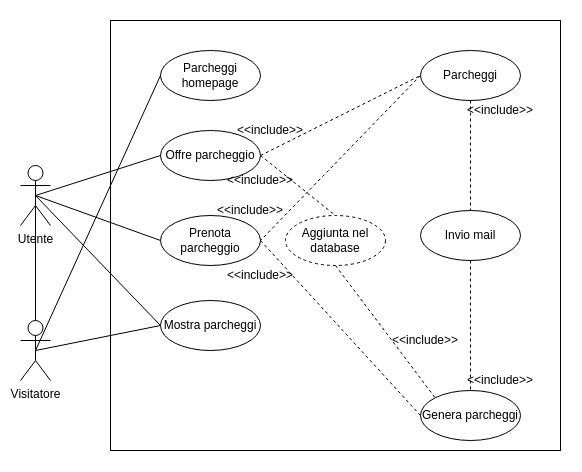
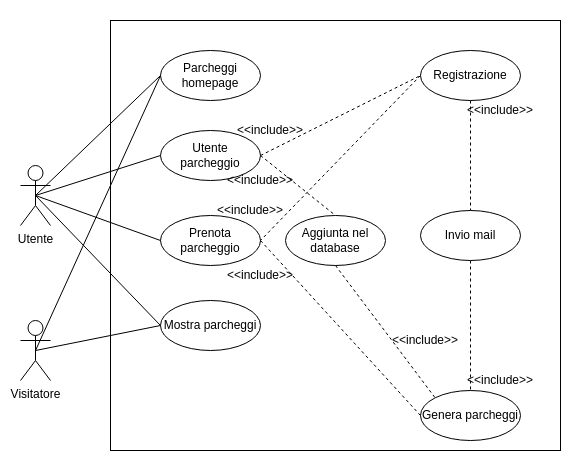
node "Parcheggi": label "Parcheggi" -> "Registrazione"
node "Offre parcheggio": label "Offre parcheggio" -> "Utente parcheggio"
node "Aggiunta nel database": style dashed -> solid
edge "Utente" -- "Visitatore": now "Utente" -- "Parcheggi homepage"
